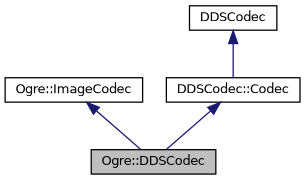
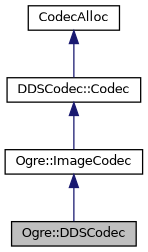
node "DDSCodec": label "DDSCodec" -> "CodecAlloc"
edge "Ogre::DDSCodec" -> "DDSCodec::Codec": now "Ogre::ImageCodec" -> "DDSCodec::Codec"
